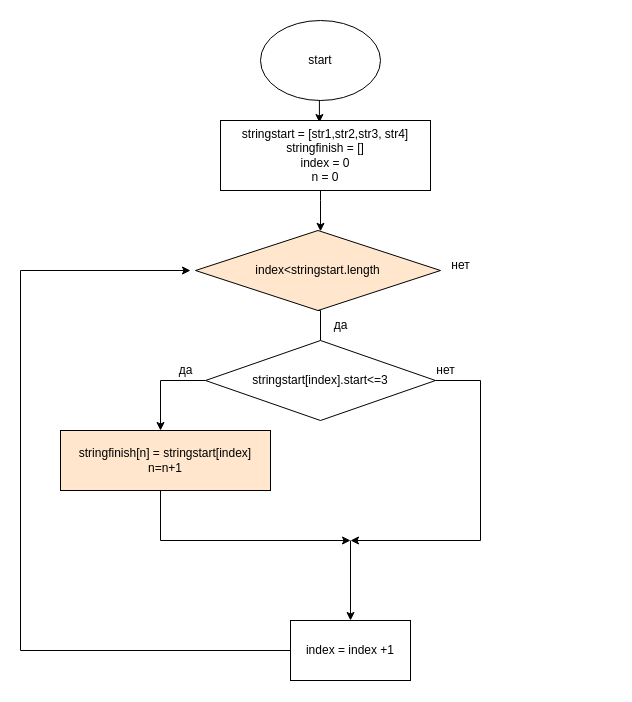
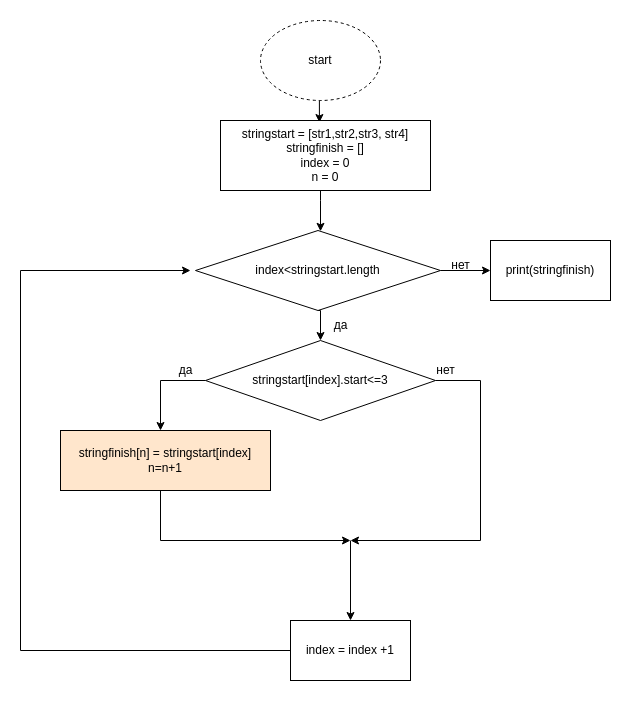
node "start": style solid -> dashed
node "index<stringstart.length": fillcolor #ffe6cc -> #ffffff
edge "index<stringstart.length" -> "print(stringfinish)": added
node "print(stringfinish)": added
edge "index<stringstart.length" -- "stringstart[index].start<=3": arrowhead none -> classic
